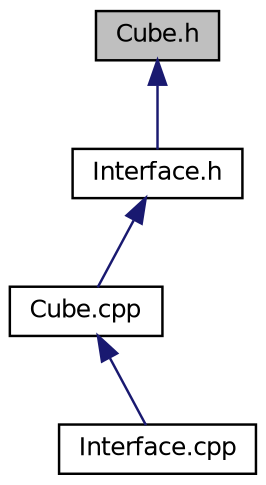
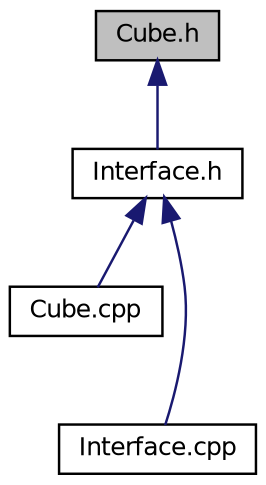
edge "Interface.cpp" -> "Cube.cpp": now "Interface.cpp" -> "Interface.h"
